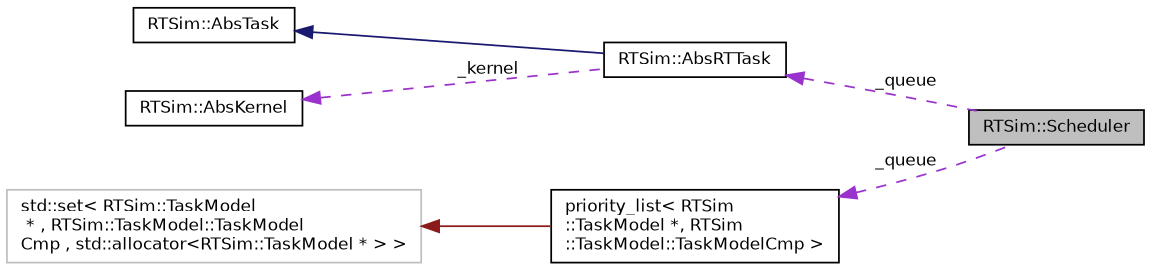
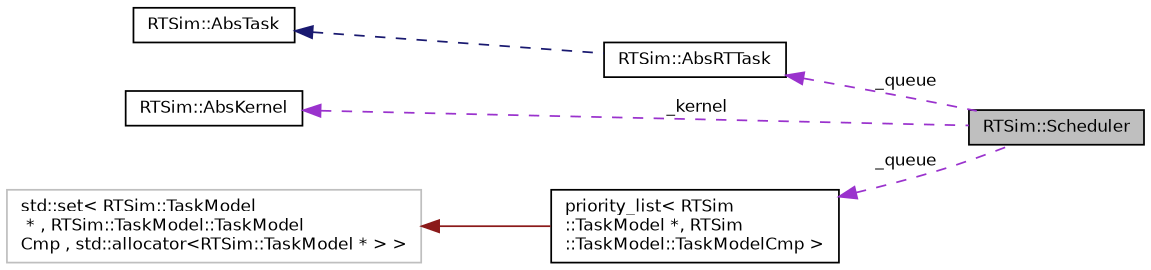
edge "RTSim::AbsRTTask" -> "RTSim::AbsTask": style solid -> dashed
edge "RTSim::AbsRTTask" -> "RTSim::AbsKernel": now "RTSim::Scheduler" -> "RTSim::AbsKernel"
